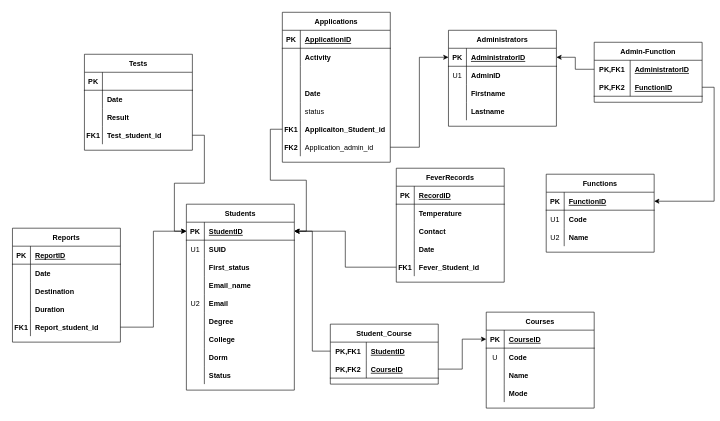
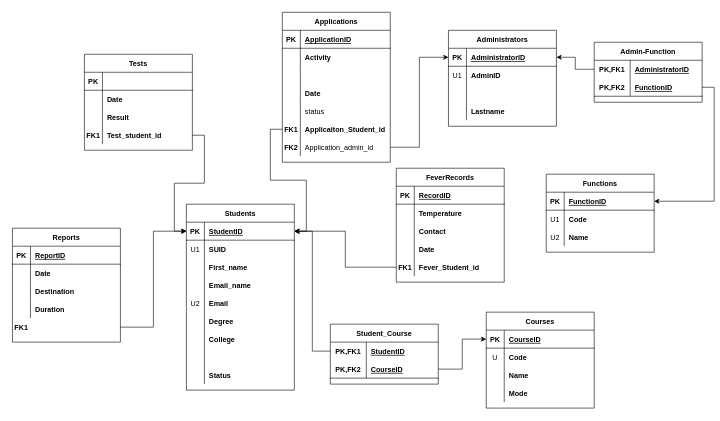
node "Firstname": removed
node "First_status": label "First_status" -> "First_name"
node "Report_student_id": removed
node "Dorm": removed
